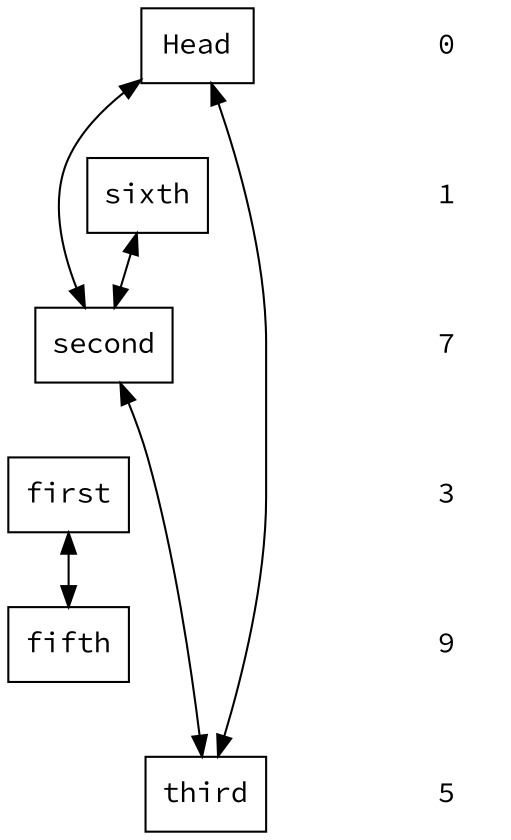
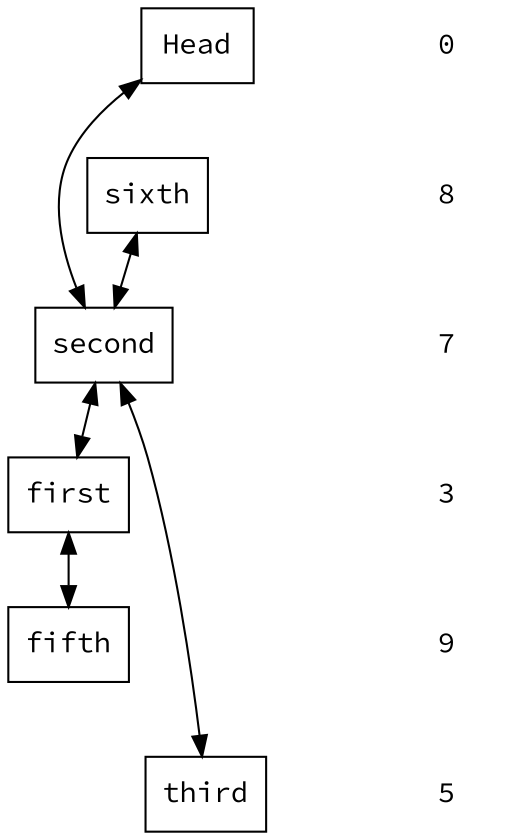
node "1": label "1" -> "8"
edge "Head" -- "third": removed
edge "second" -- "first": added
